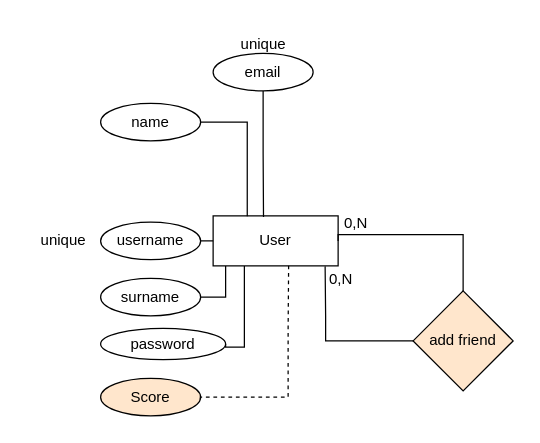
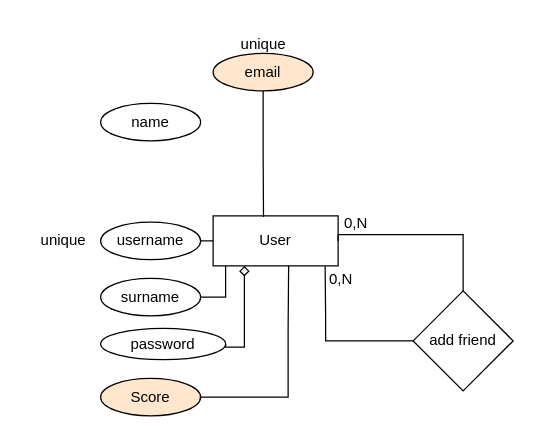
node "email": fillcolor #ffffff -> #ffe6cc
edge "name" -- "User": removed
edge "User" -- "password": arrowhead none -> diamond
node "add friend": fillcolor #ffe6cc -> #ffffff
edge "User" -- "Score": style dashed -> solid
